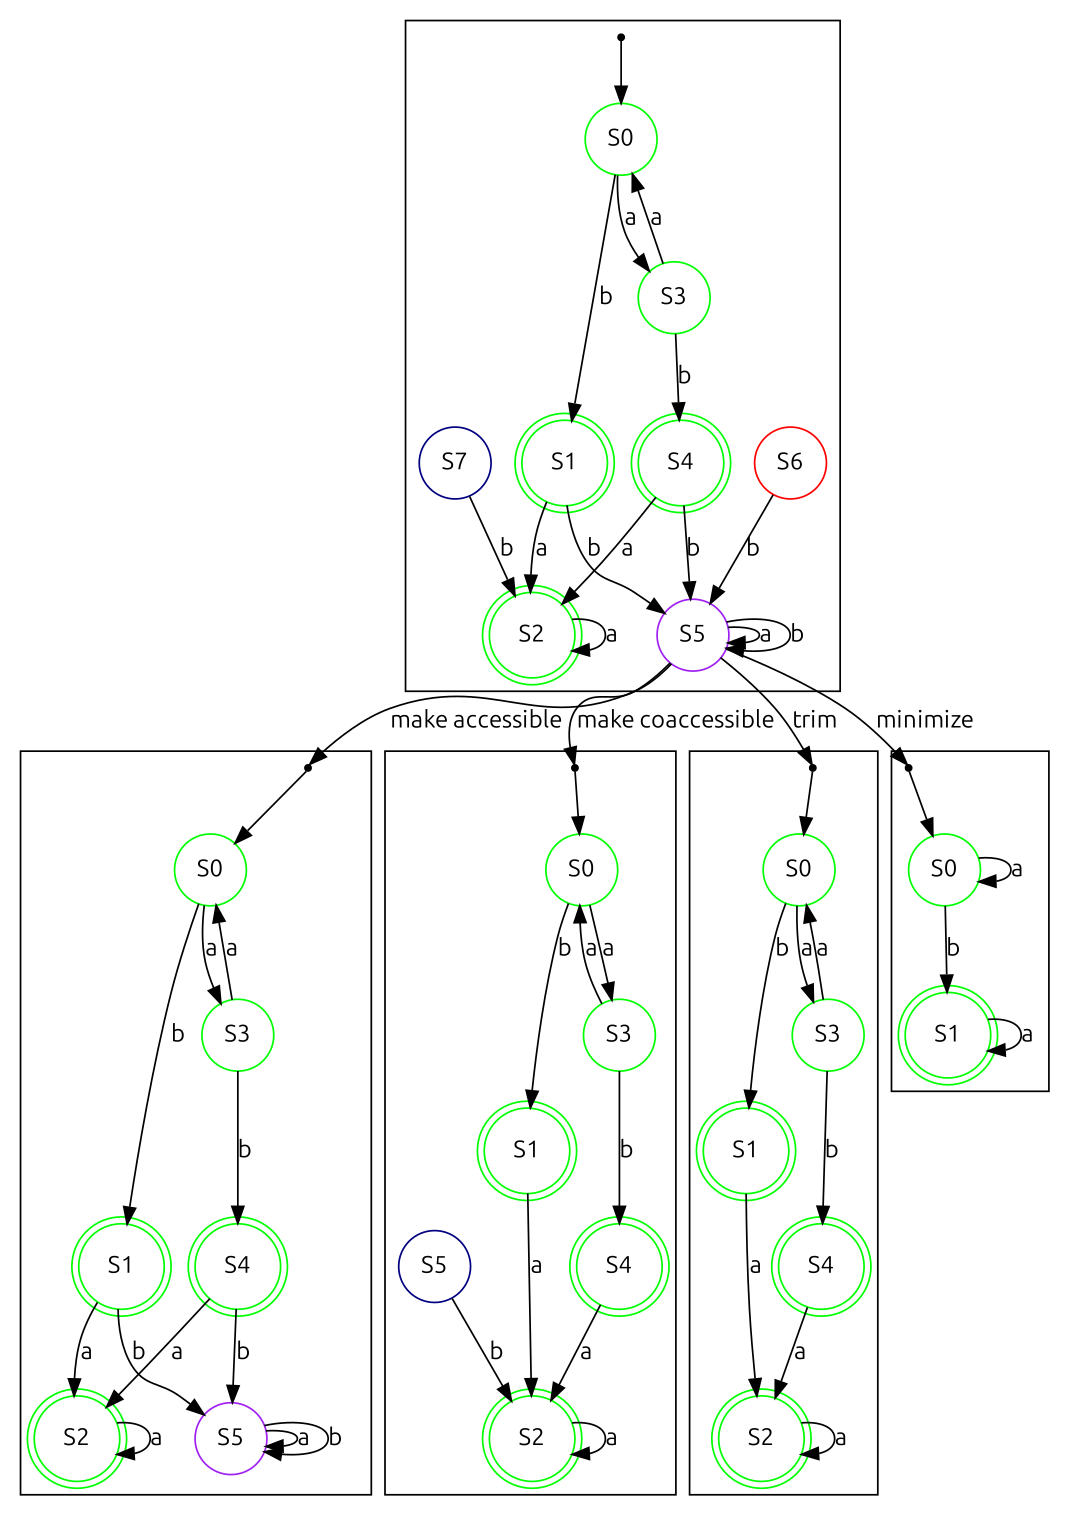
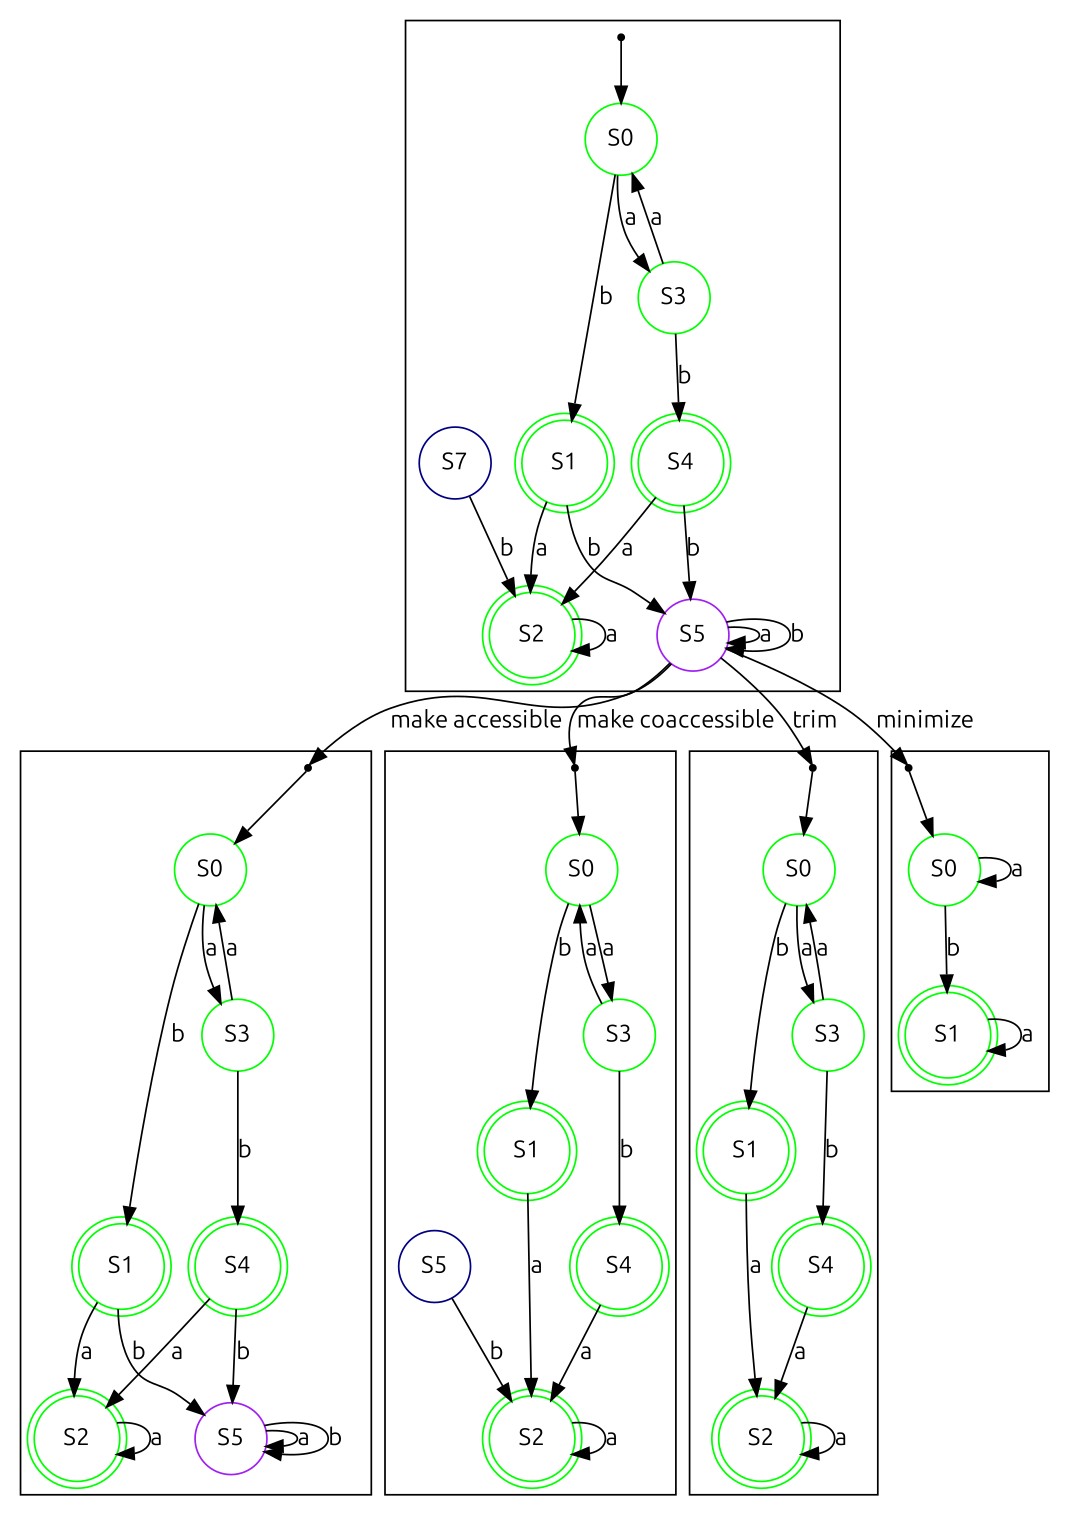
node "S6": removed
